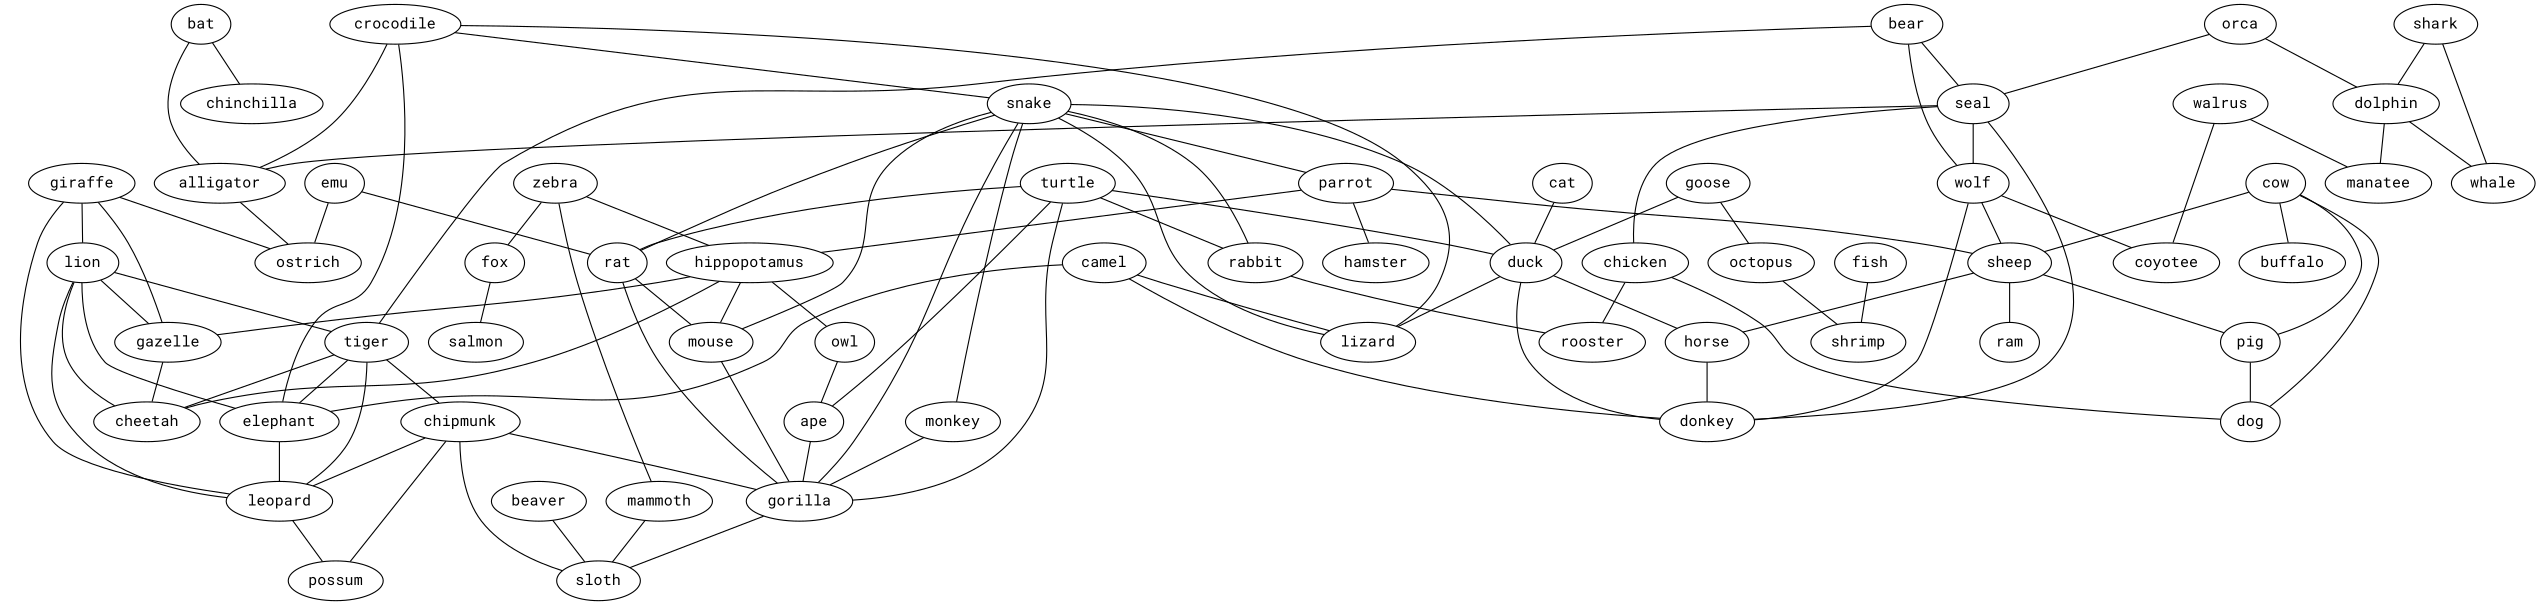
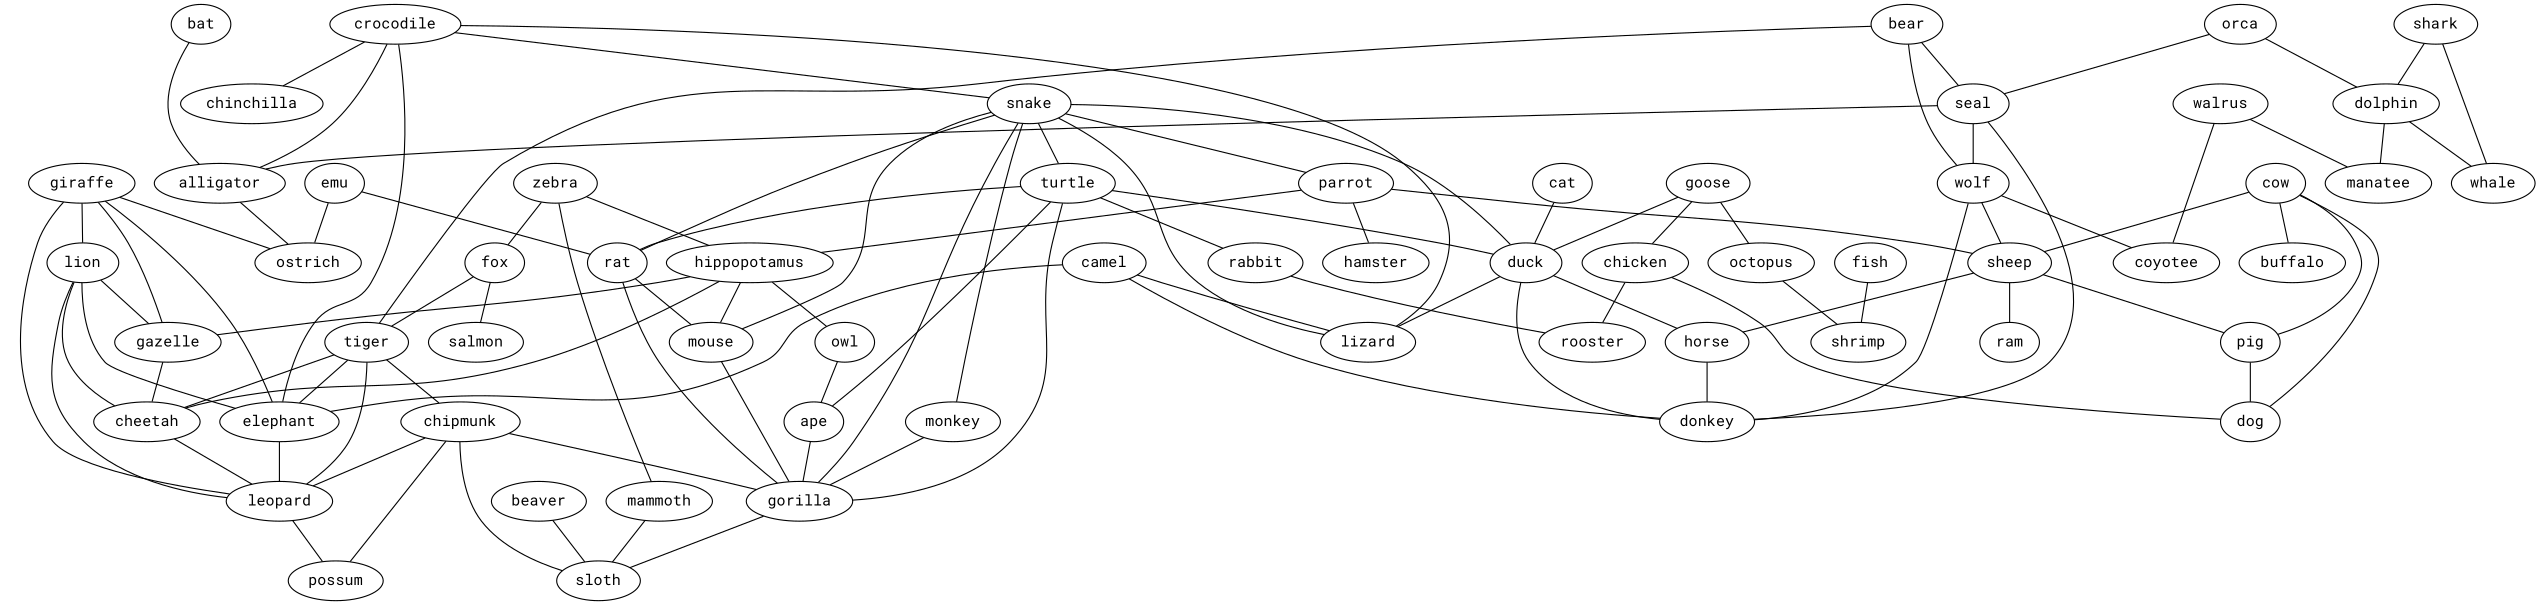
edge "bat" -- "chinchilla": now "crocodile" -- "chinchilla"
edge "seal" -- "chicken": now "goose" -- "chicken"
edge "snake" -- "rabbit": now "snake" -- "turtle"
edge "giraffe" -- "elephant": added
edge "lion" -- "tiger": now "fox" -- "tiger"
edge "cheetah" -- "leopard": added
